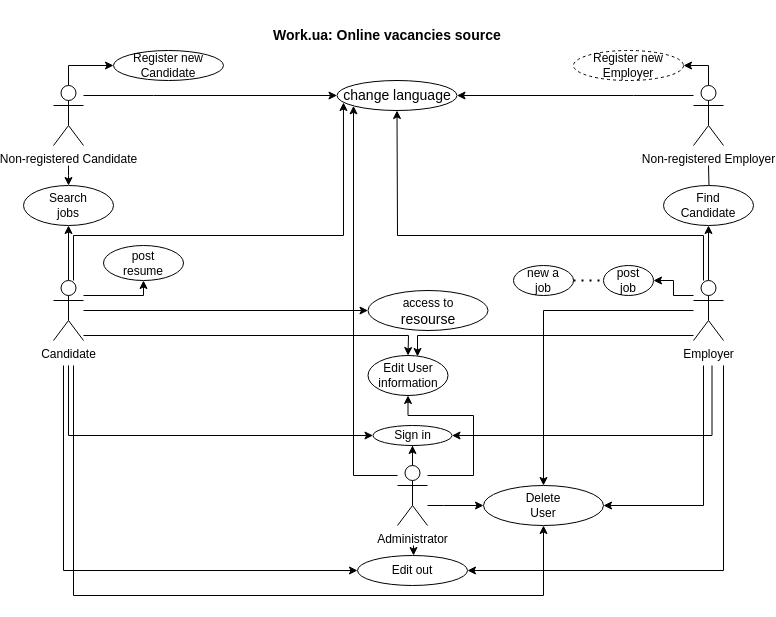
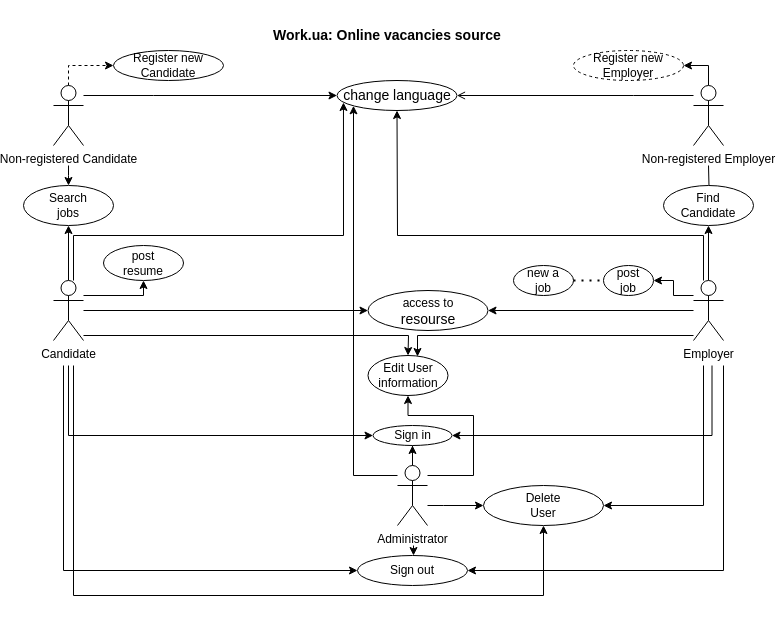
edge "Non-registered Candidate" -> "Register new Candidate": style solid -> dashed
edge "Non-registered Employer" -> "change language": arrowhead classic -> open
edge "Employer" -> "Delete User": now "Employer" -> "access to resourse"
node "Edit out": label "Edit out" -> "Sign out"
